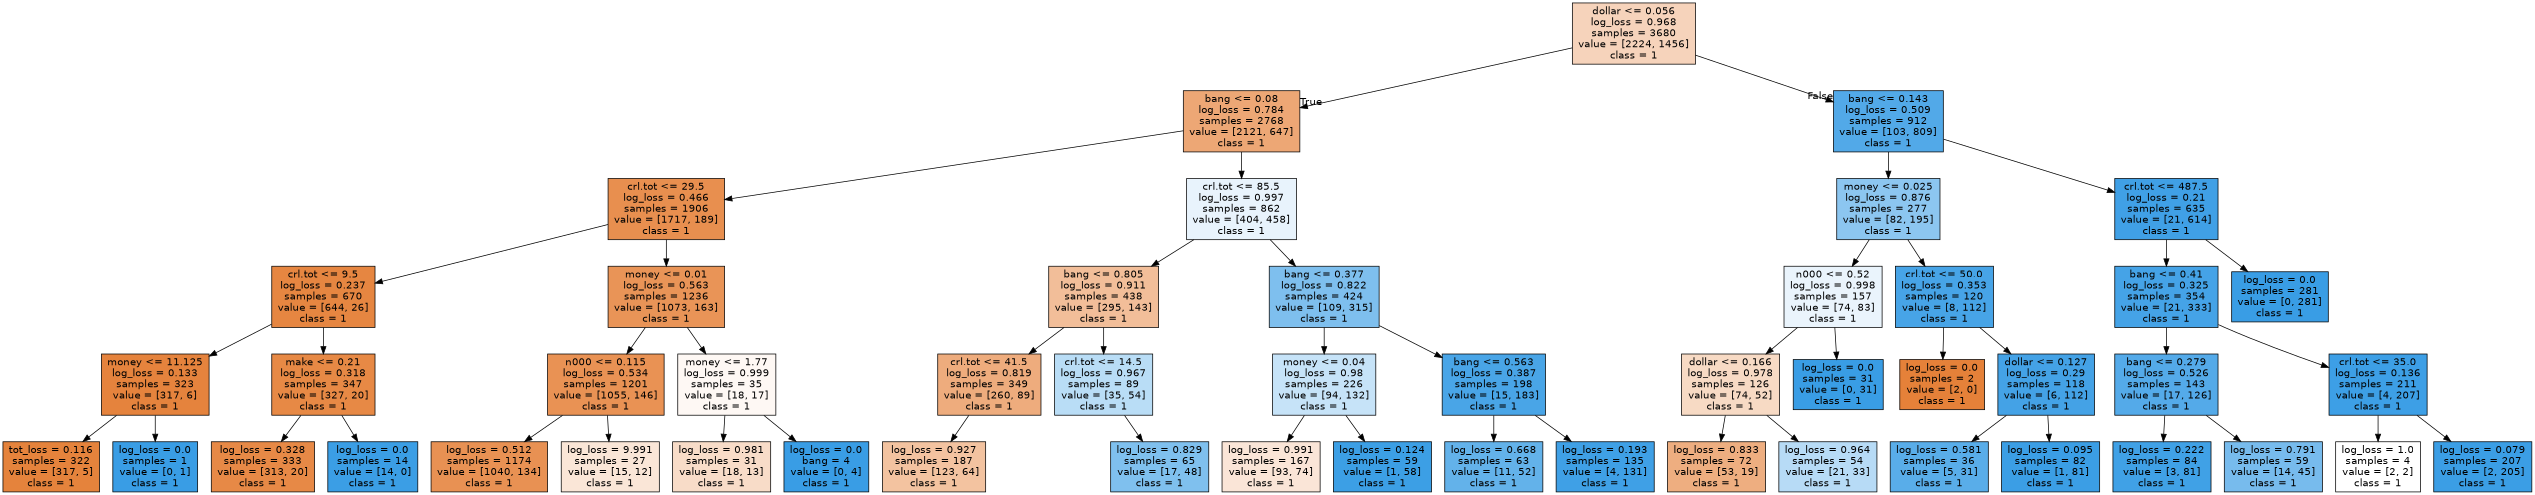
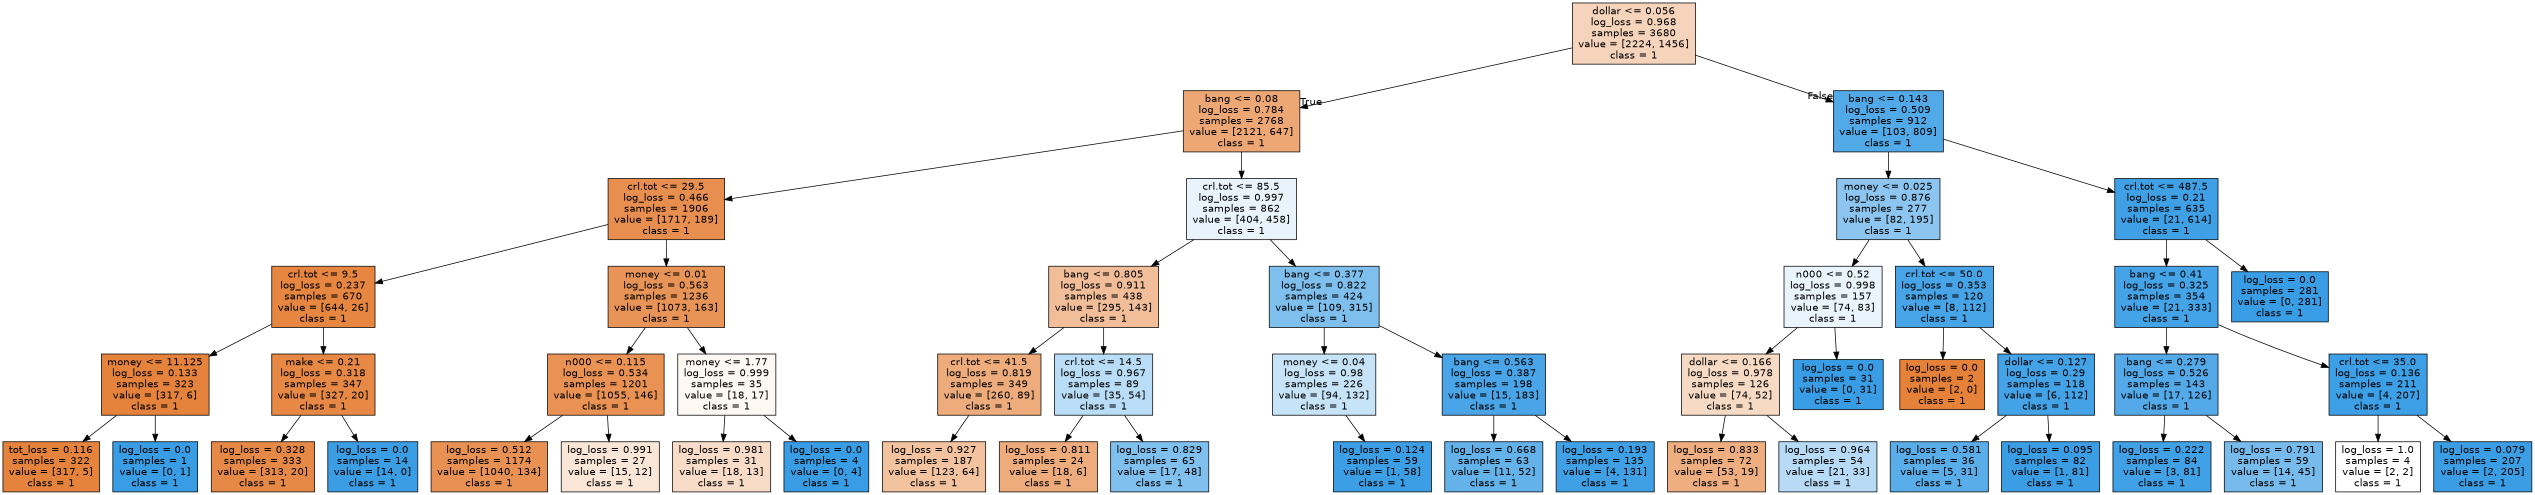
node "log_loss = 9.991 samples = 27 value = [15, 12] class = 1": label "log_loss = 9.991 samples = 27 value = [15, 12] class = 1" -> "log_loss = 0.991 samples = 27 value = [15, 12] class = 1"
node "log_loss = 0.0 bang = 4 value = [0, 4] class = 1": label "log_loss = 0.0 bang = 4 value = [0, 4] class = 1" -> "log_loss = 0.0 samples = 4 value = [0, 4] class = 1"
node "log_loss = 0.811 samples = 24 value = [18, 6] class = 1": added
node "log_loss = 0.991 samples = 167 value = [93, 74] class = 1": removed
